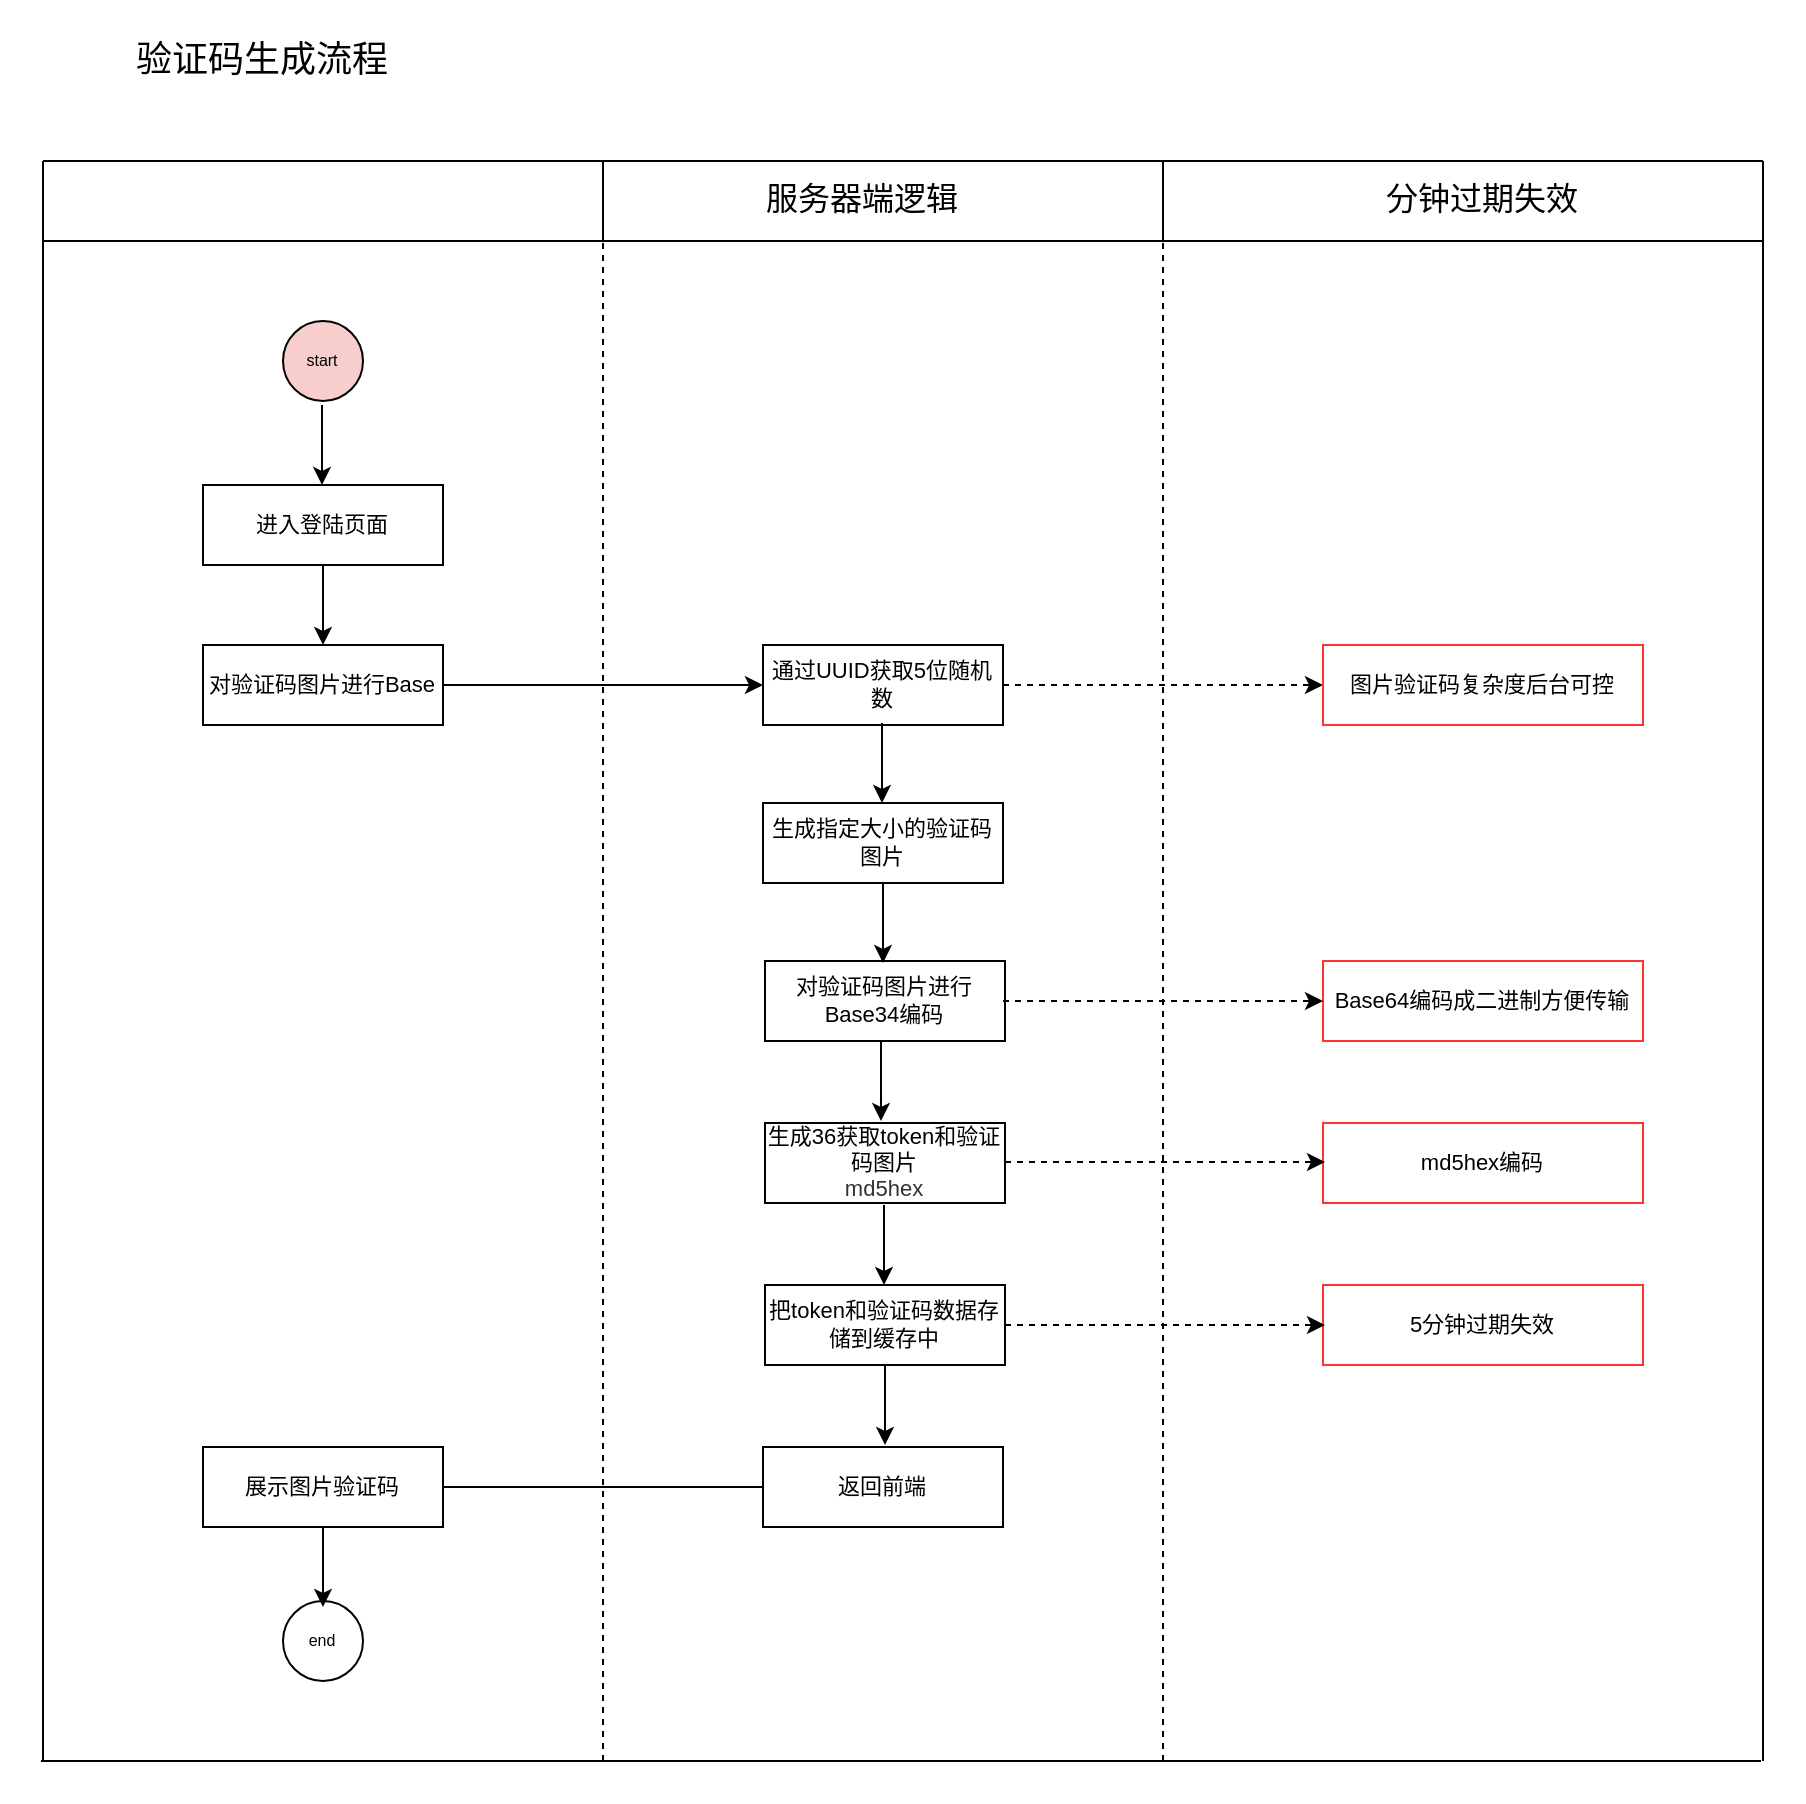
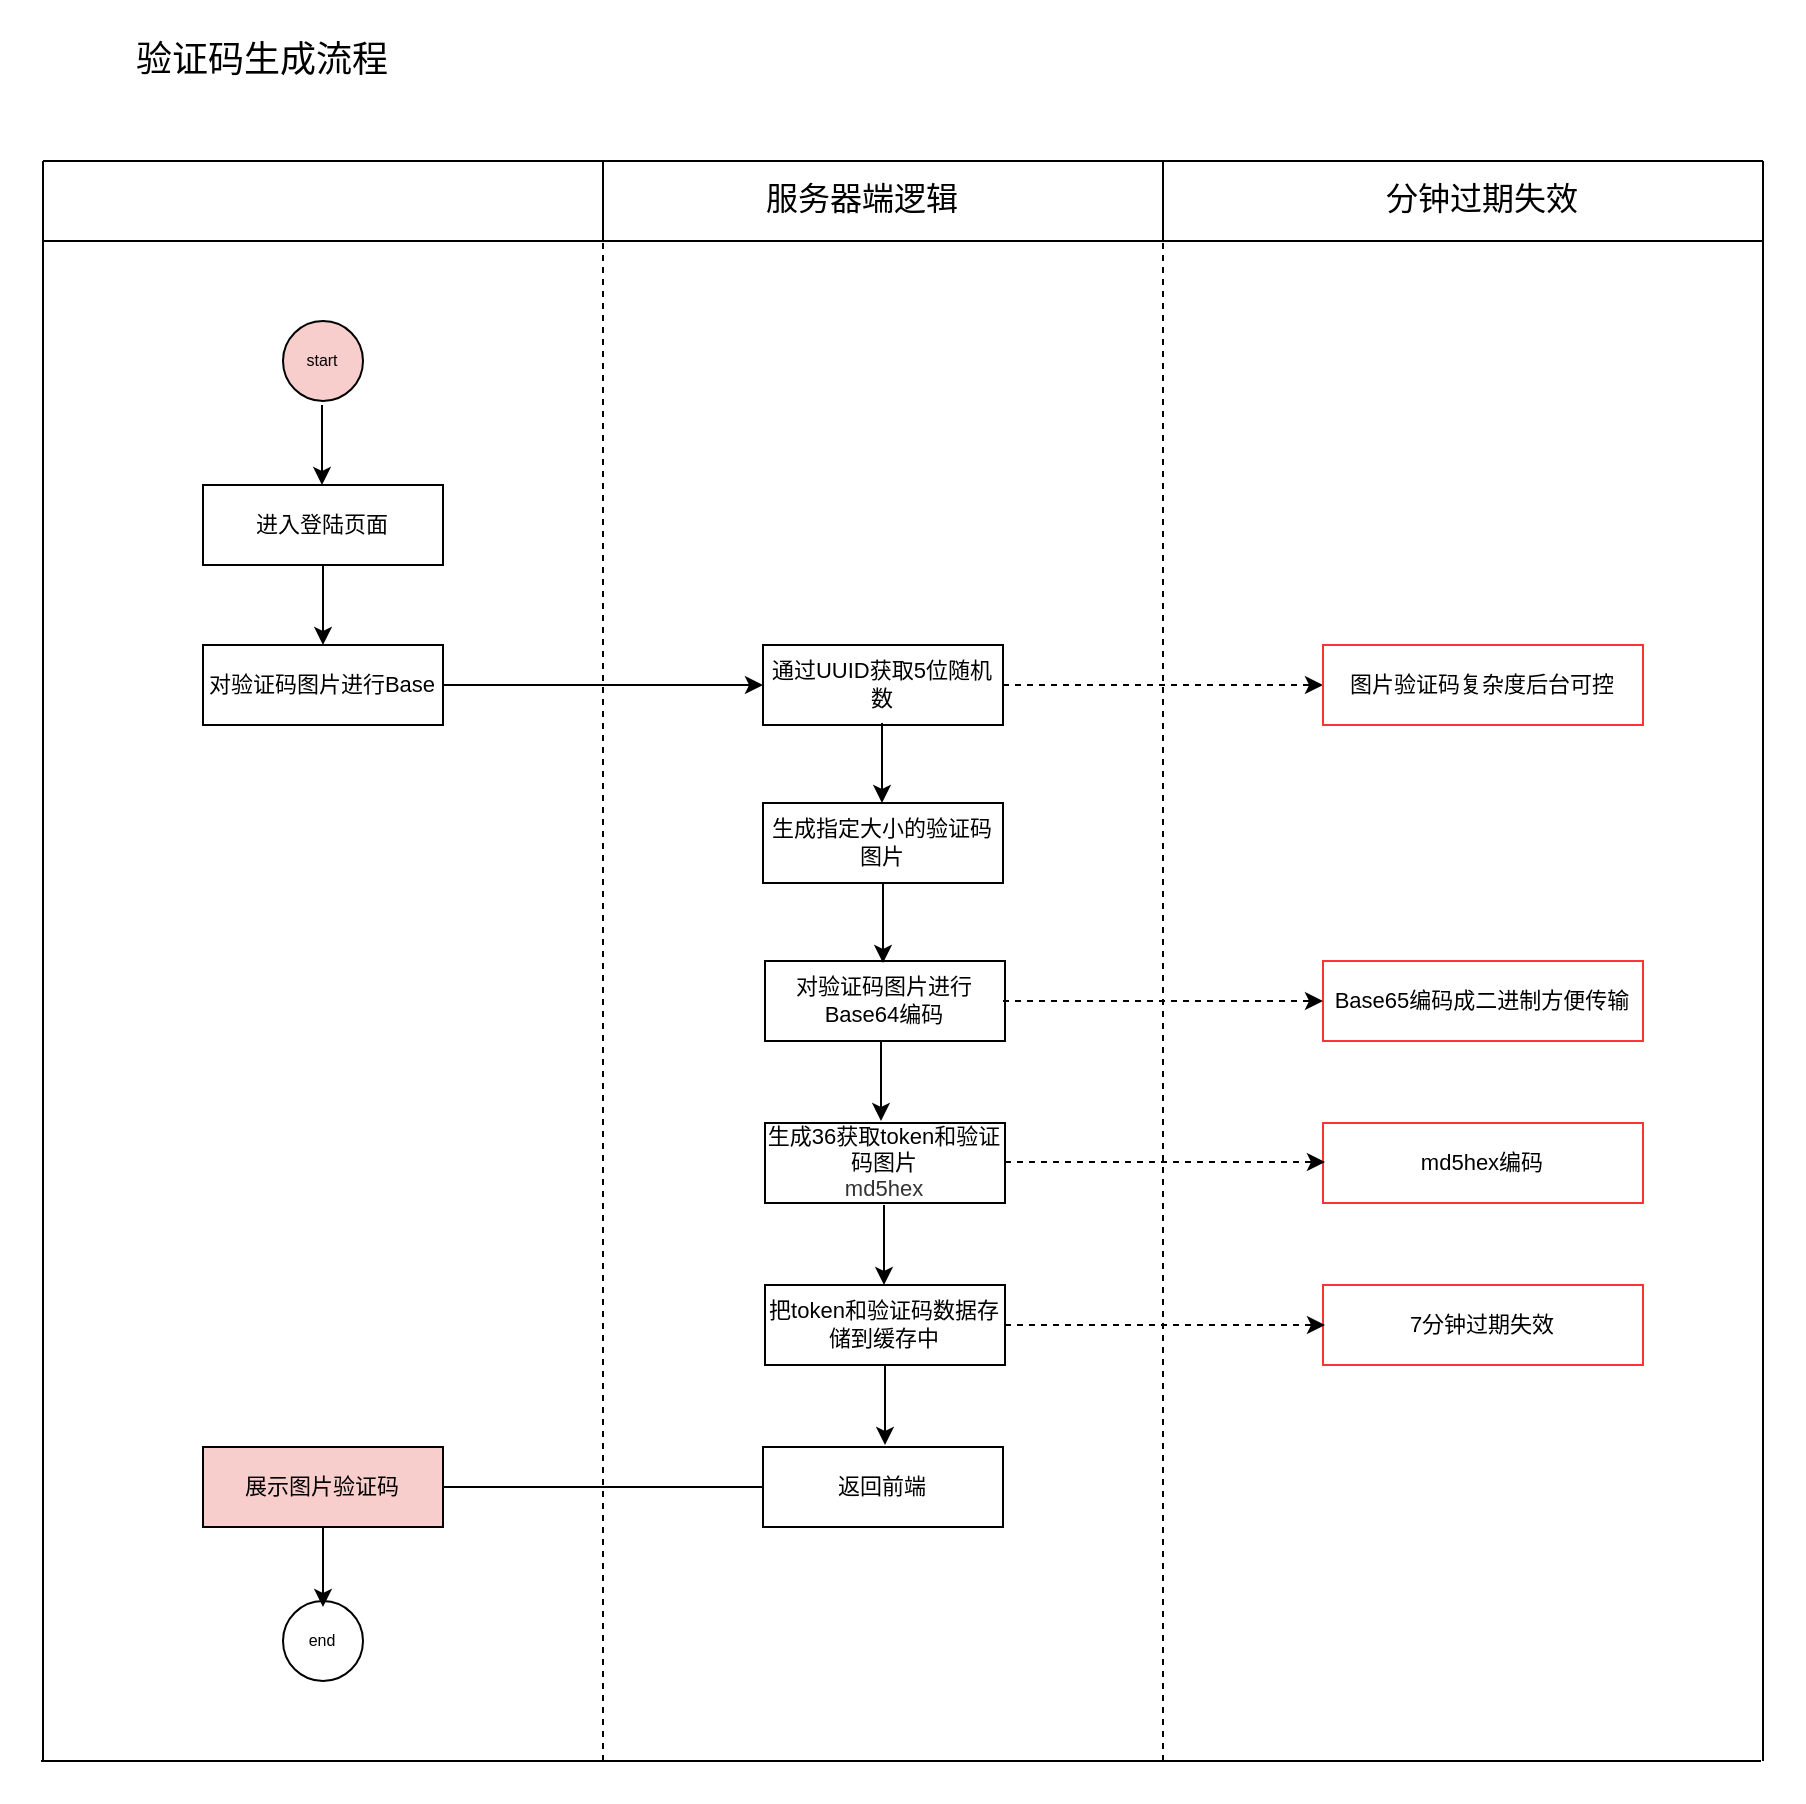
node "对验证码图片进行Base34编码": label "对验证码图片进行Base34编码" -> "对验证码图片进行Base64编码"
node "Base64编码成二进制方便传输": label "Base64编码成二进制方便传输" -> "Base65编码成二进制方便传输"
node "5分钟过期失效": label "5分钟过期失效" -> "7分钟过期失效"
node "展示图片验证码": fillcolor #ffffff -> #f8cecc
